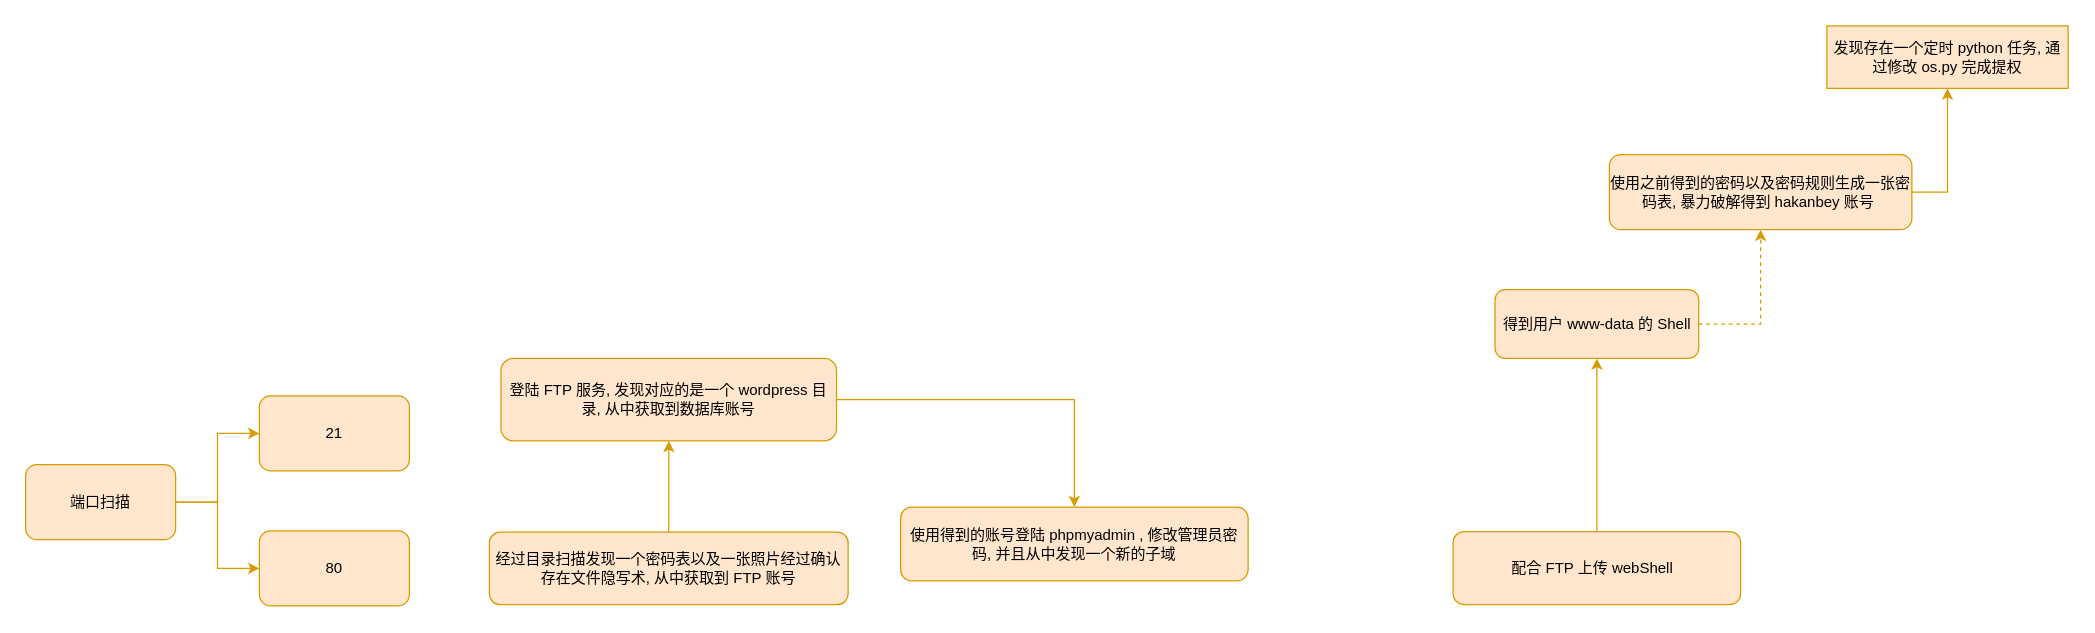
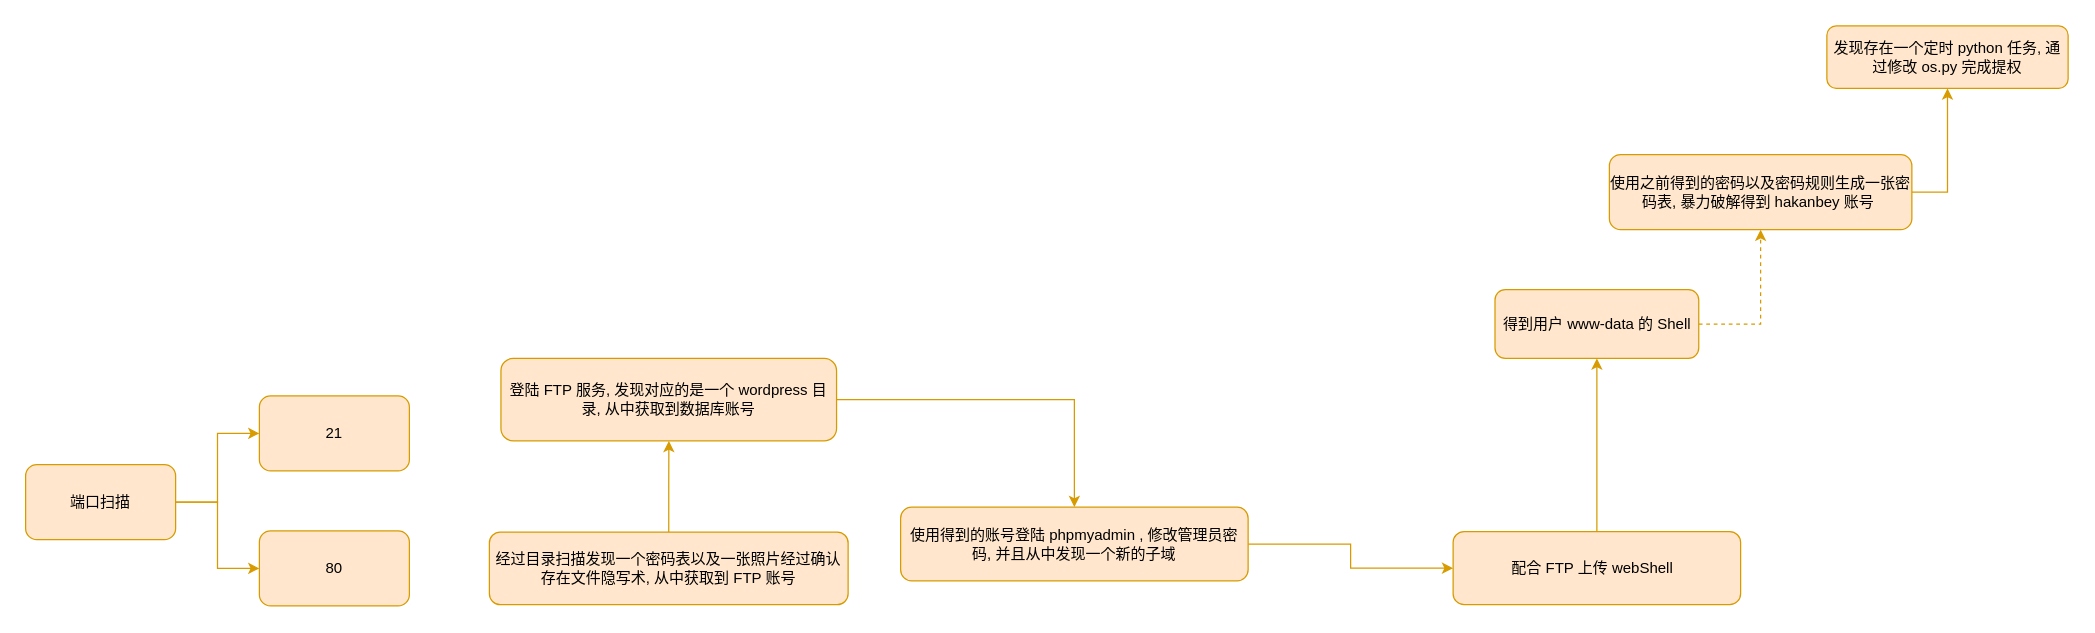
node "发现存在一个定时 python 任务, 通过修改 os.py 完成提权": shape rectangle -> rounded rectangle
edge "使用得到的账号登陆 phpmyadmin , 修改管理员密码, 并且从中发现一个新的子域" -> "配合 FTP 上传 webShell": added
